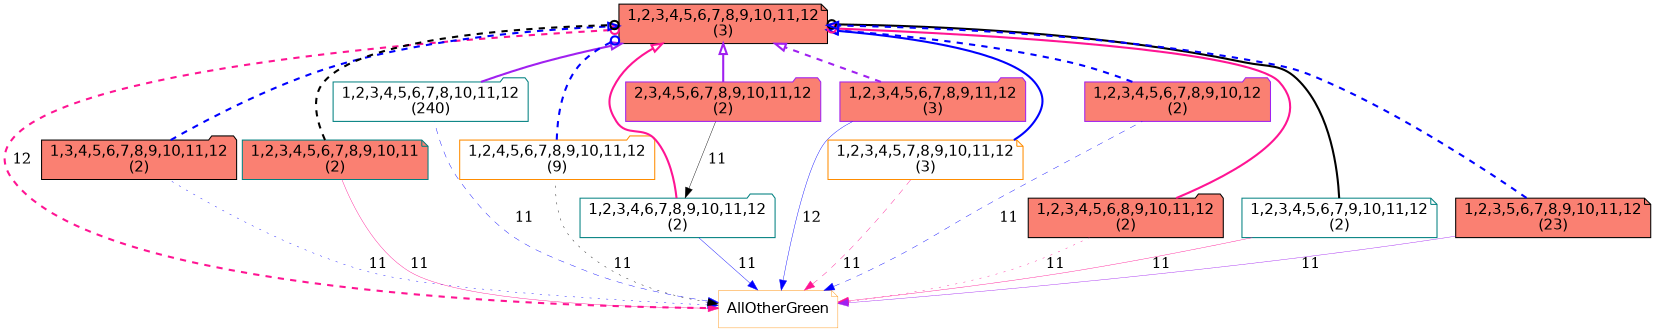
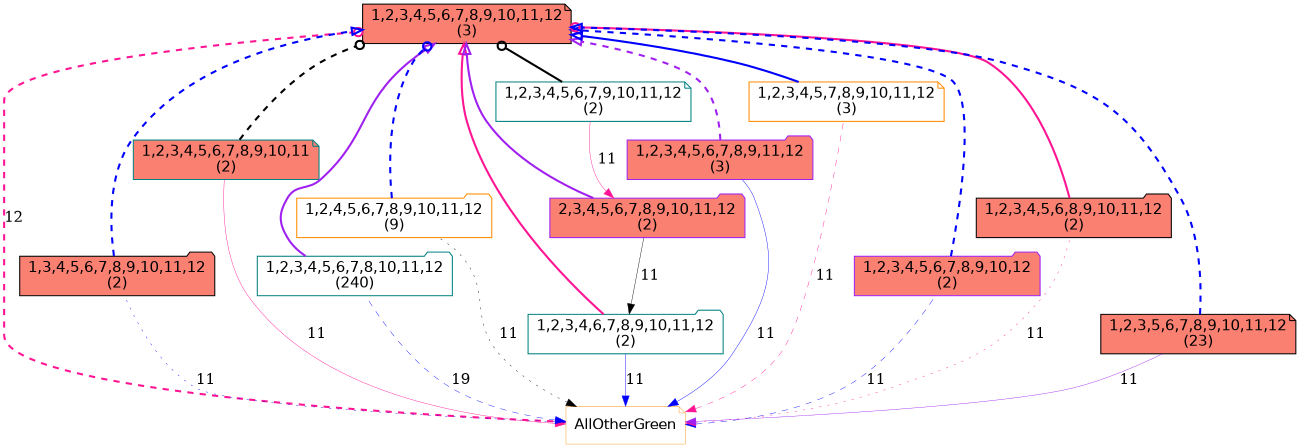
edge "1,2,3,4,5,6,7,8,10,11,12 (240)" -> "AllOtherGreen": label "11" -> "19"
edge "1,2,3,4,5,6,7,8,9,11,12 (3)" -> "AllOtherGreen": label "12" -> "11"
edge "1,2,3,4,5,6,7,9,10,11,12 (2)" -> "AllOtherGreen": now "1,2,3,4,5,6,7,9,10,11,12 (2)" -> "2,3,4,5,6,7,8,9,10,11,12 (2)"
